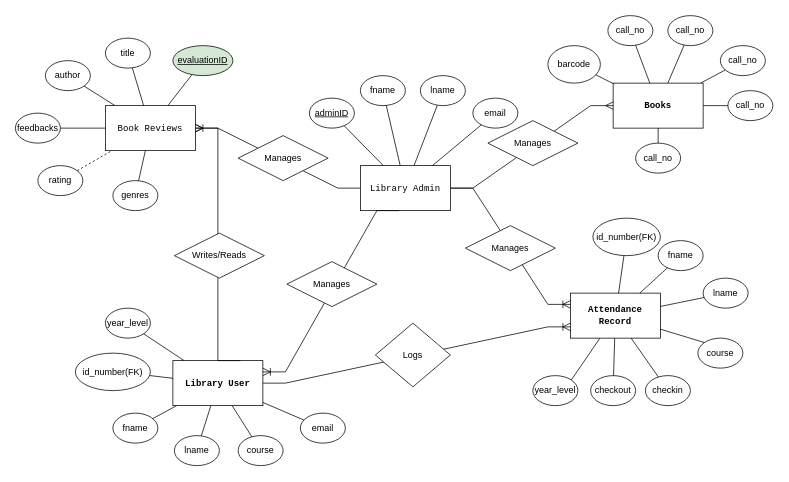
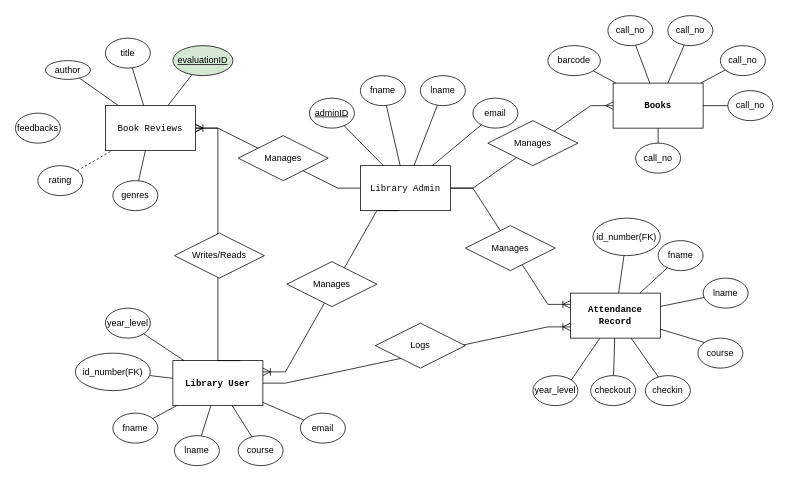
node "barcode": size 53x38 -> 53x30
node "author": size 45x30 -> 45x19
edge "feedbacks" -- "Book Reviews": removed
node "Logs": size 75x64 -> 90x45
